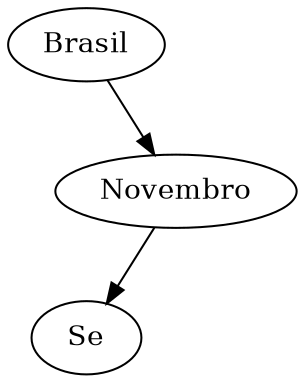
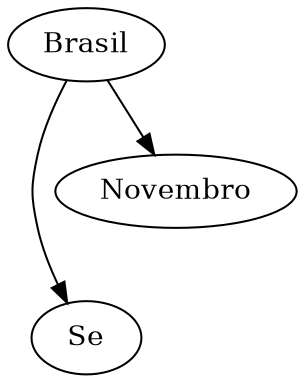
edge "Novembro" -> "Se": now "Brasil" -> "Se"
